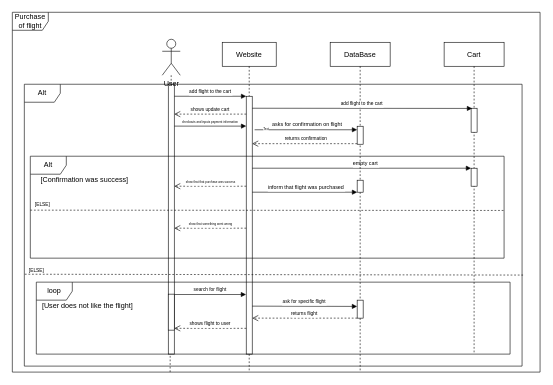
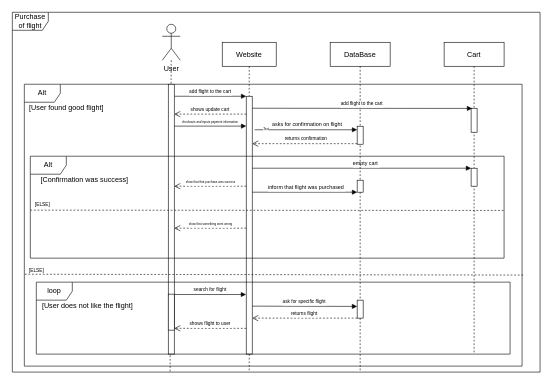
node "User": moved (171, 57) -> (171, 42)
node "[User found good flight]": added
